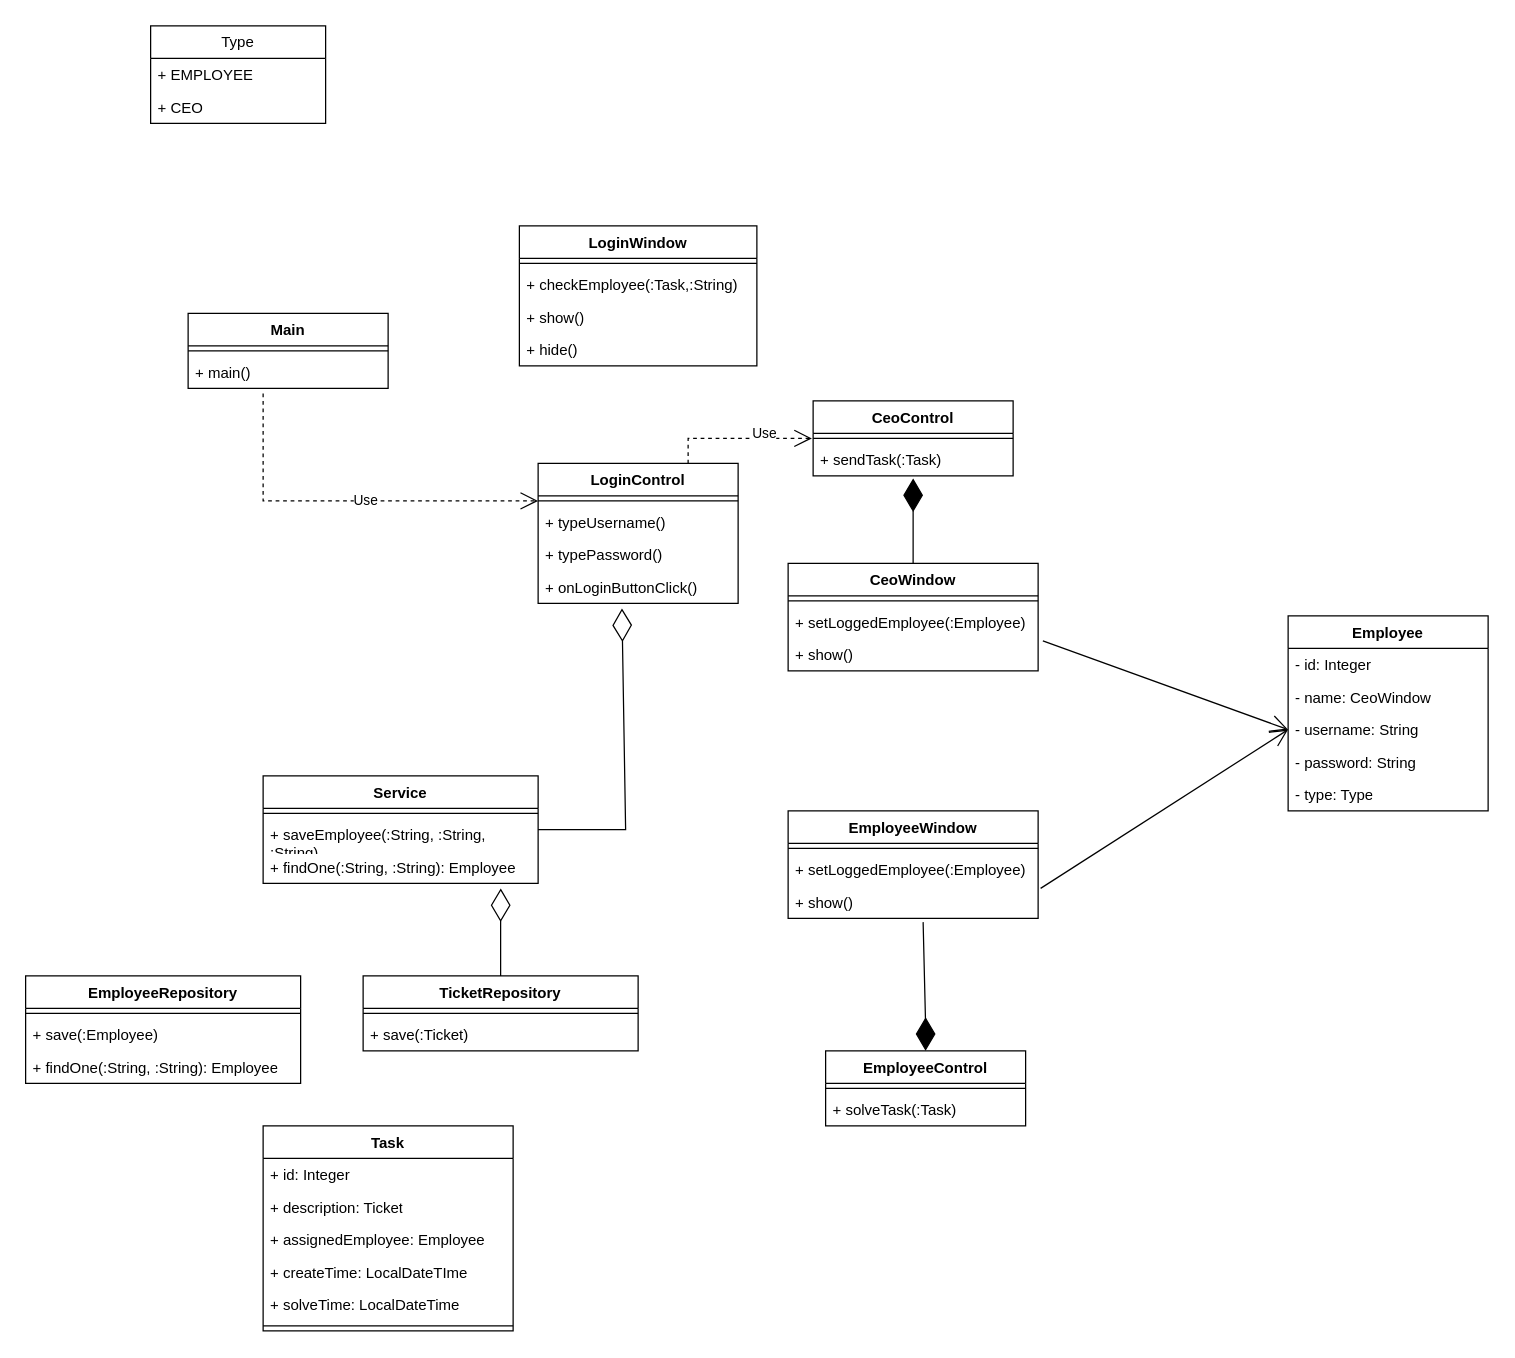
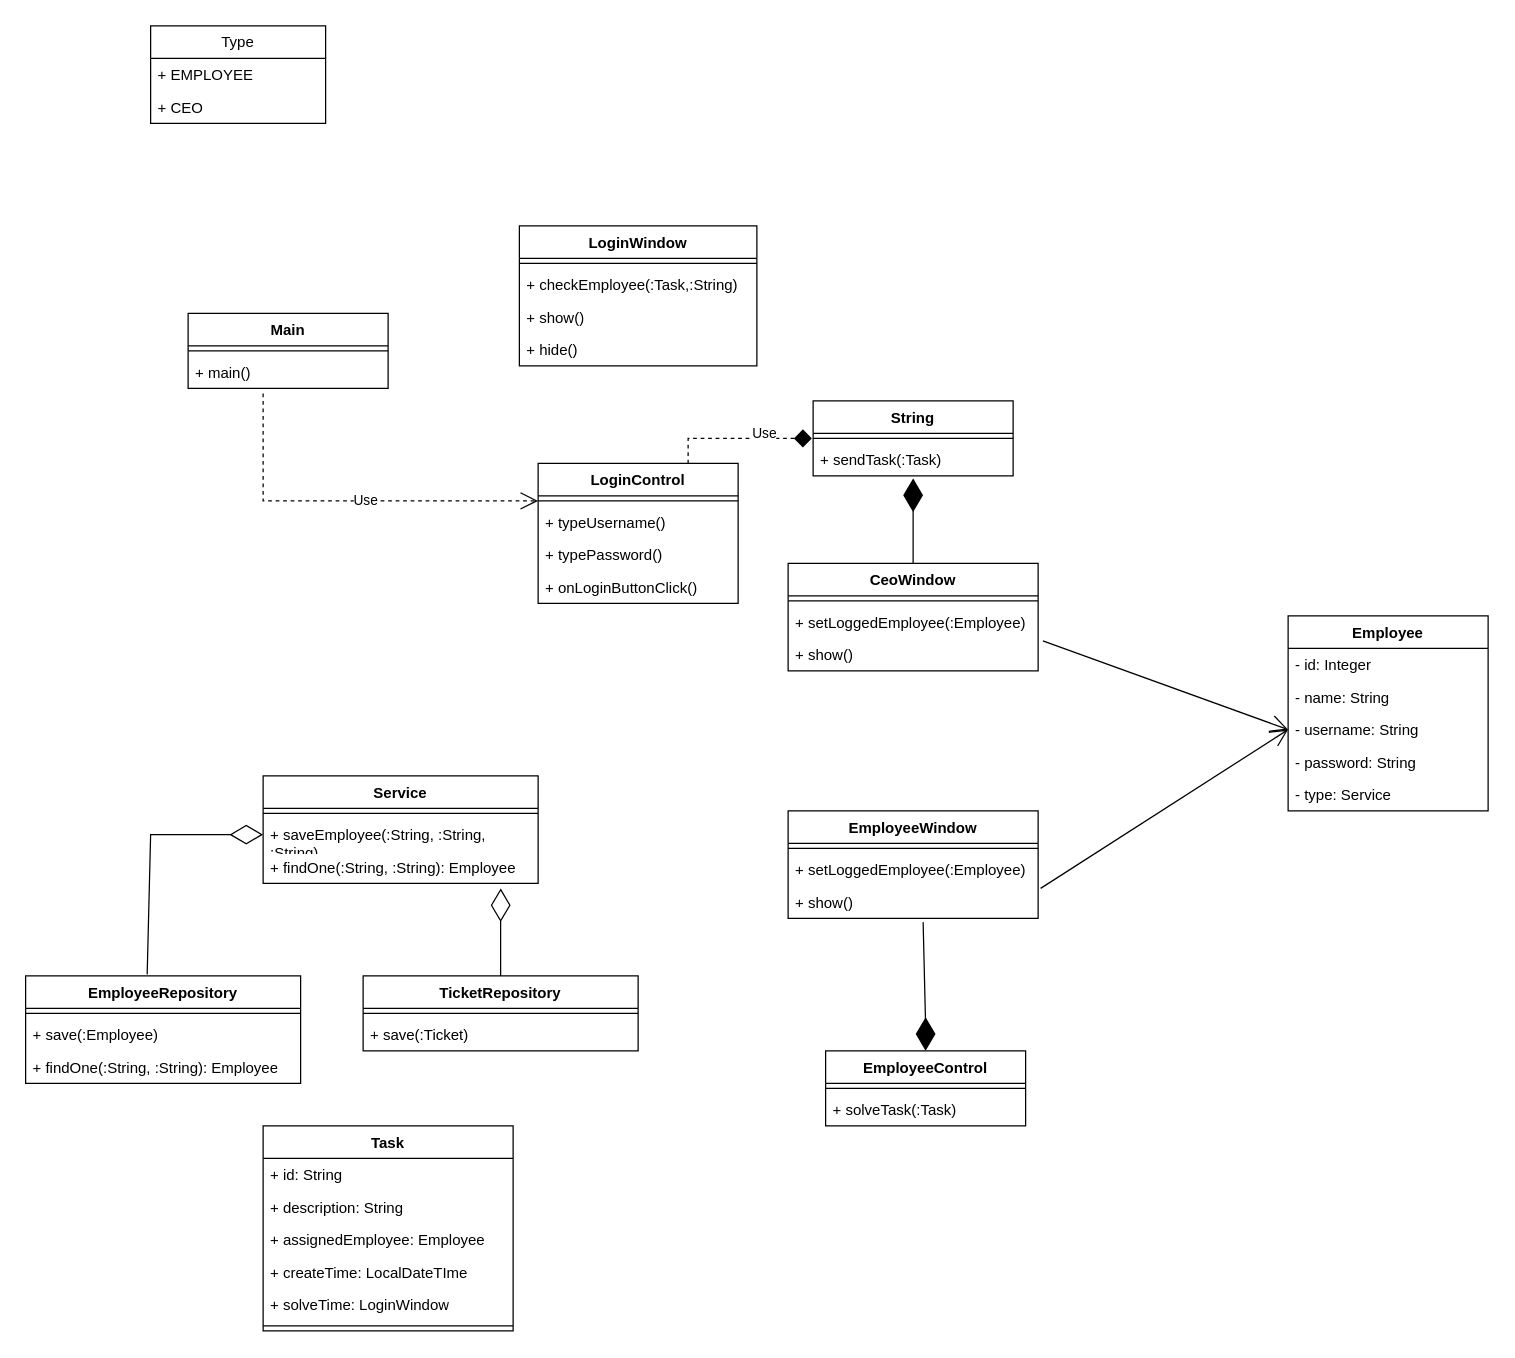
node "CeoControl": label "CeoControl" -> "String"
edge "LoginControl" -> "+ sendTask(:Task)": arrowhead open -> diamond
node "- name: CeoWindow": label "- name: CeoWindow" -> "- name: String"
edge "Service" -> "+ onLoginButtonClick()": removed
node "- type: Type": label "- type: Type" -> "- type: Service"
edge "EmployeeRepository" -> "+ saveEmployee(:String, :String, :String)": added
node "+ id: Integer": label "+ id: Integer" -> "+ id: String"
node "+ description: Ticket": label "+ description: Ticket" -> "+ description: String"
node "+ solveTime: LocalDateTime": label "+ solveTime: LocalDateTime" -> "+ solveTime: LoginWindow"
